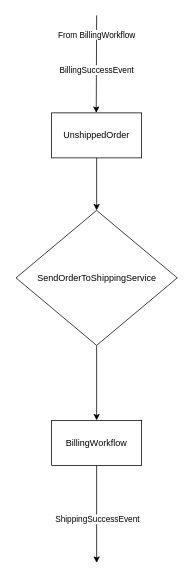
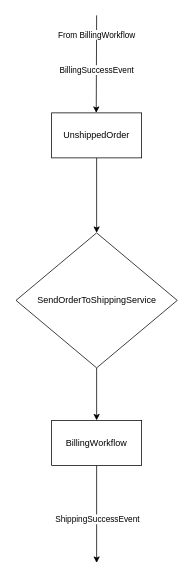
node "SendOrderToShippingService": moved (96, 278) -> (96, 300)
